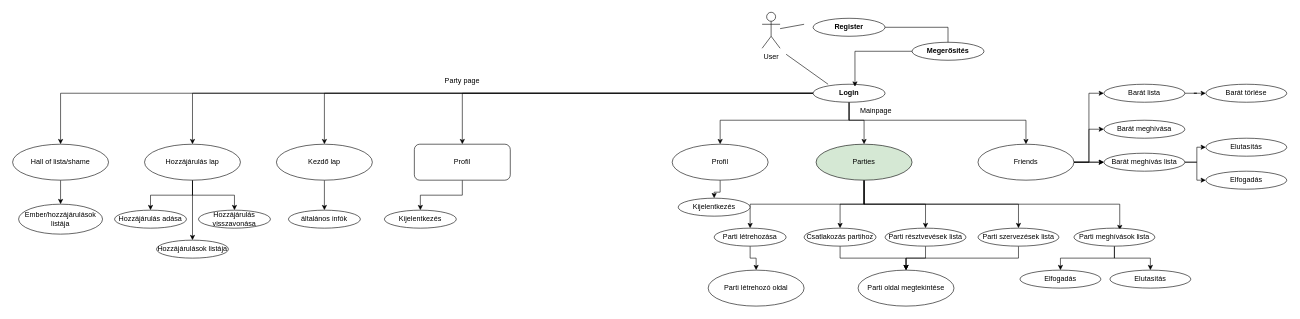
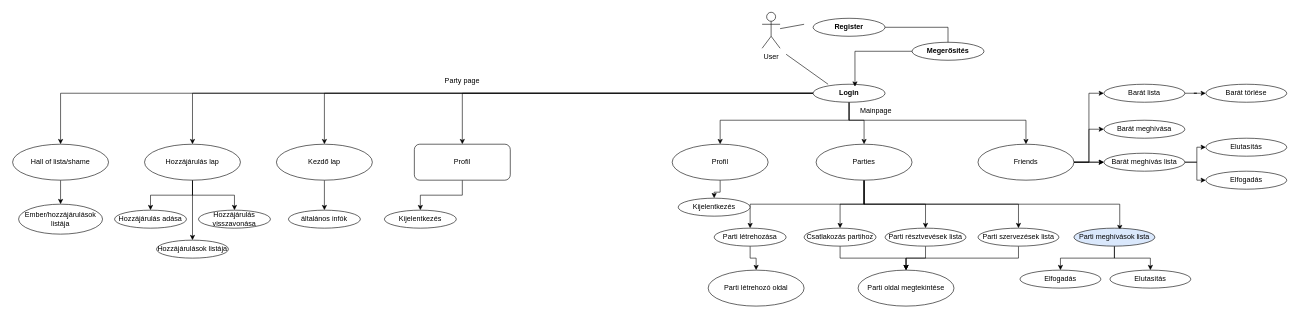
node "Parties": fillcolor #d5e8d4 -> #ffffff
node "Parti meghívások lista": fillcolor #ffffff -> #dae8fc
